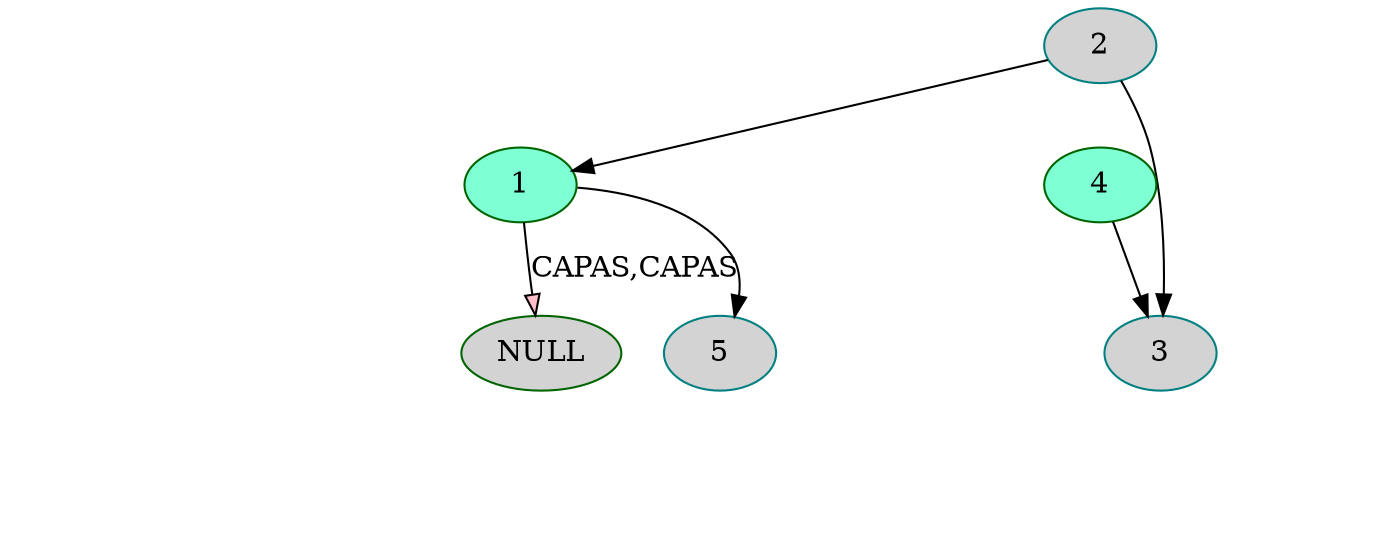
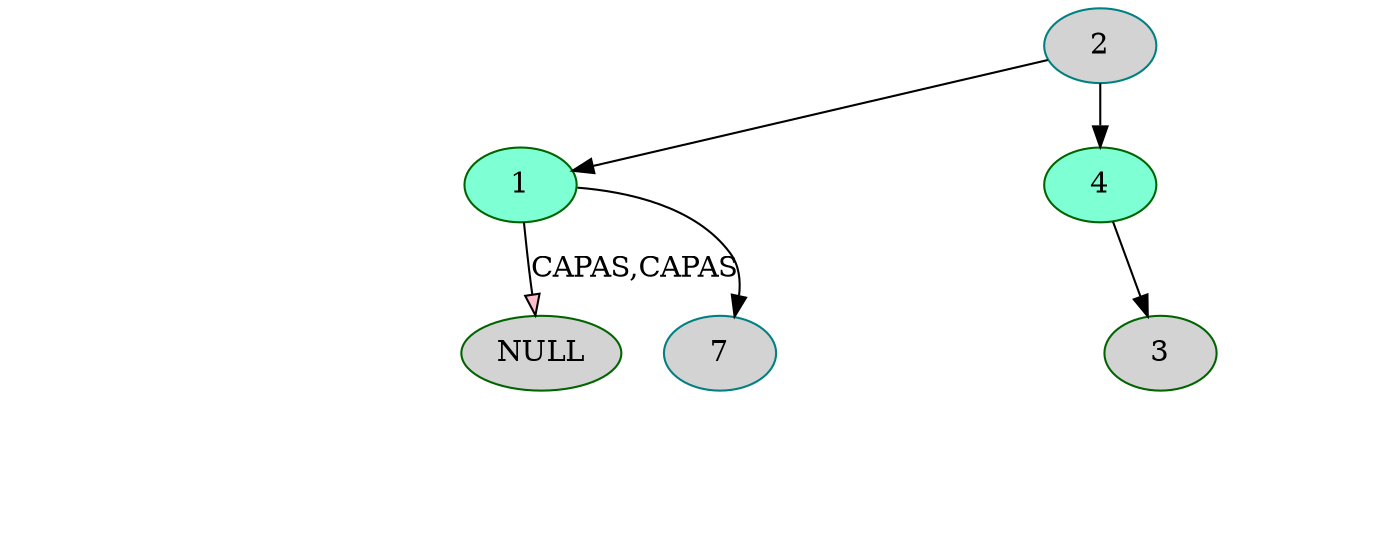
edge "2" -> "3": now "2" -> "4"
node "5": label "5" -> "7"
node "3": color teal -> darkgreen
